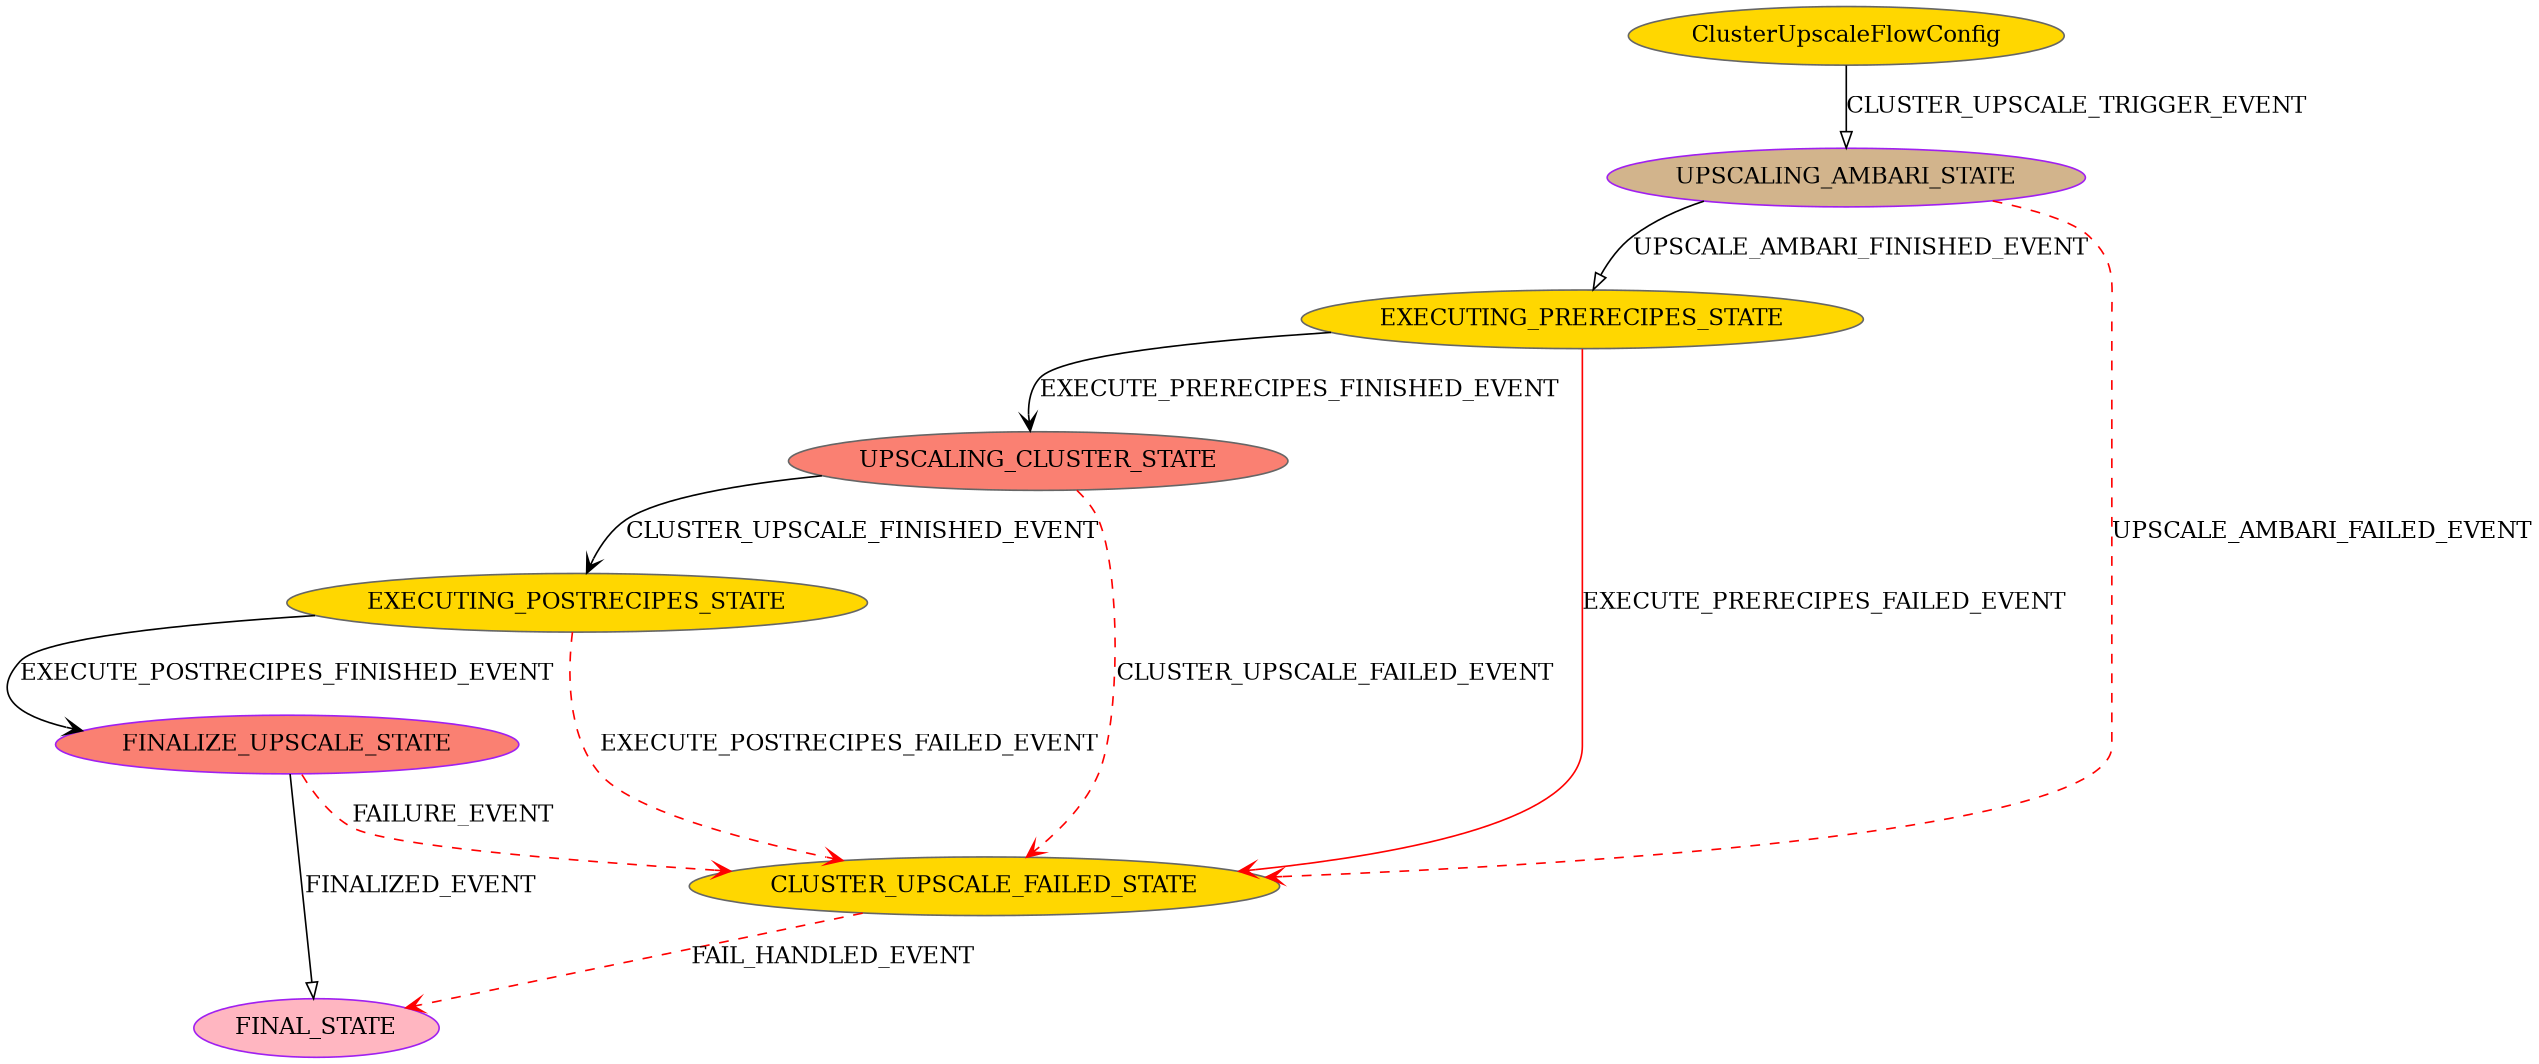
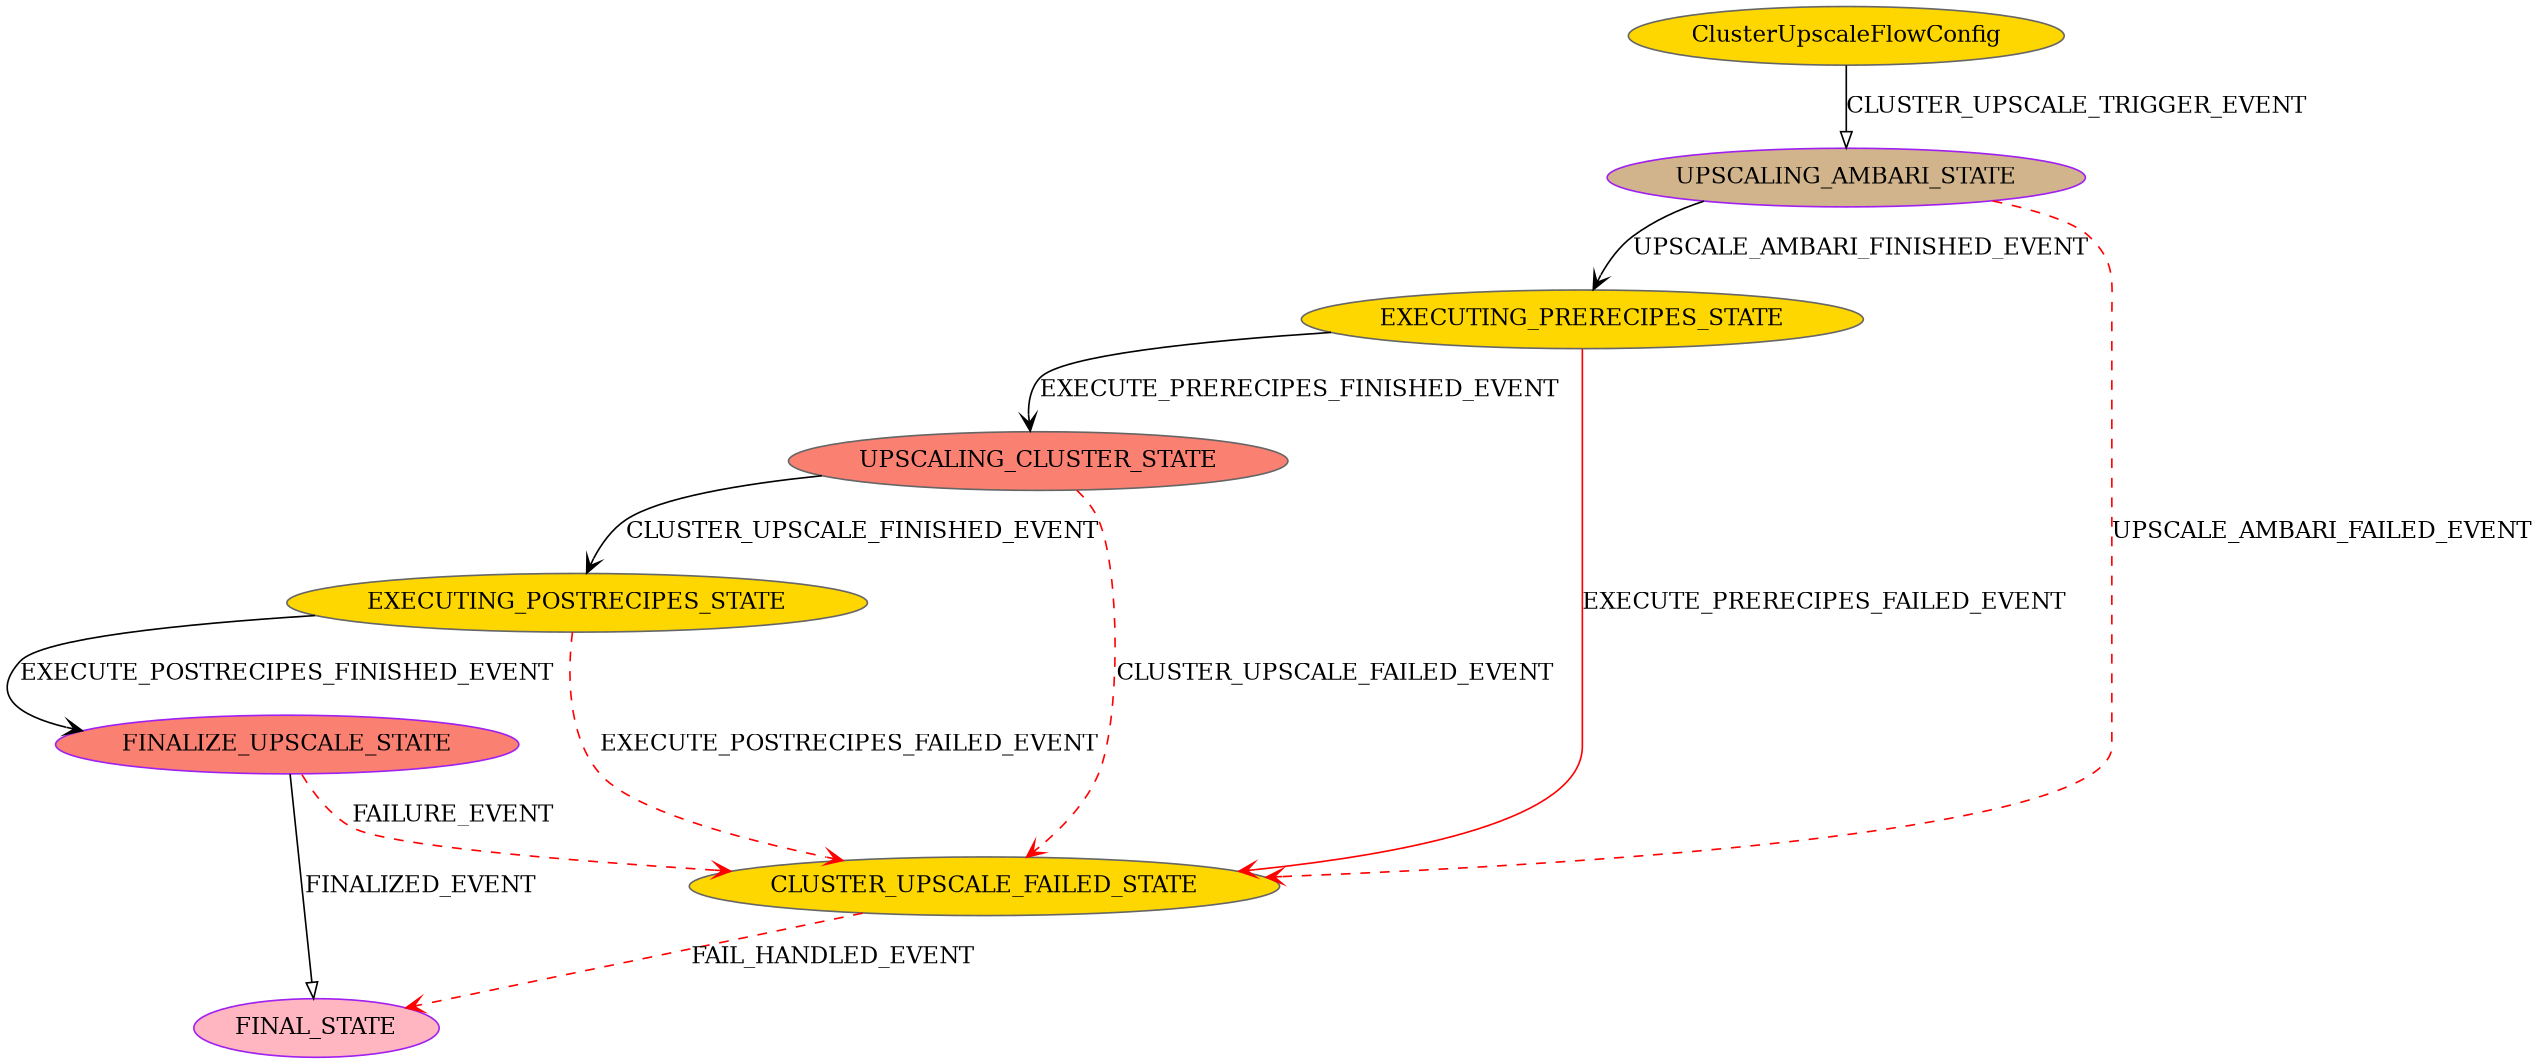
edge "UPSCALING_AMBARI_STATE" -> "EXECUTING_PRERECIPES_STATE": arrowhead onormal -> vee
